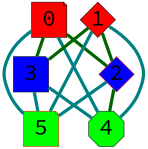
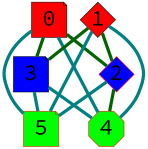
node "4": color black -> red
